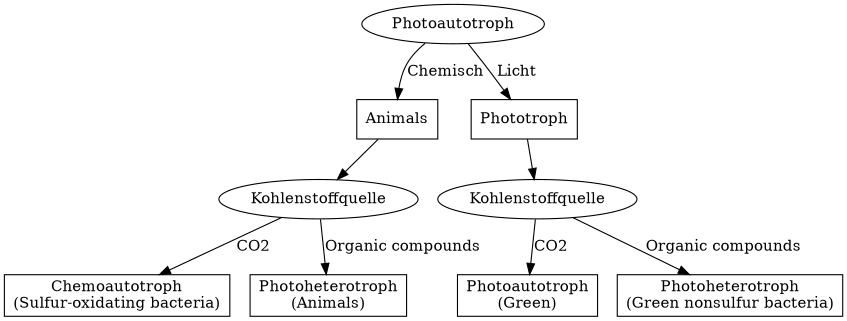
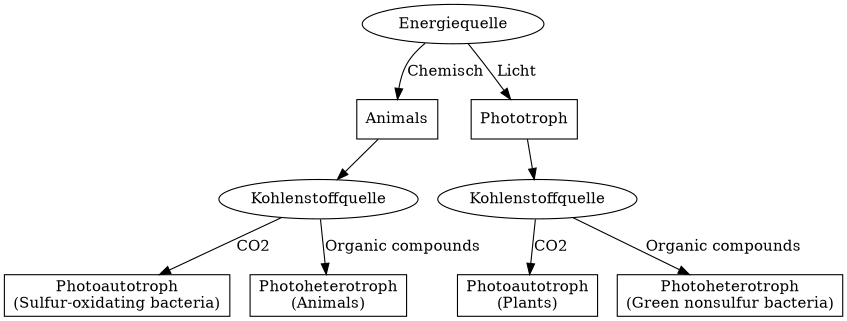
node "Photoautotroph": label "Photoautotroph" -> "Energiequelle"
node "Chemoautotroph (Sulfur-oxidating bacteria)": label "Chemoautotroph (Sulfur-oxidating bacteria)" -> "Photoautotroph (Sulfur-oxidating bacteria)"
node "Photoautotroph (Green)": label "Photoautotroph (Green)" -> "Photoautotroph (Plants)"
